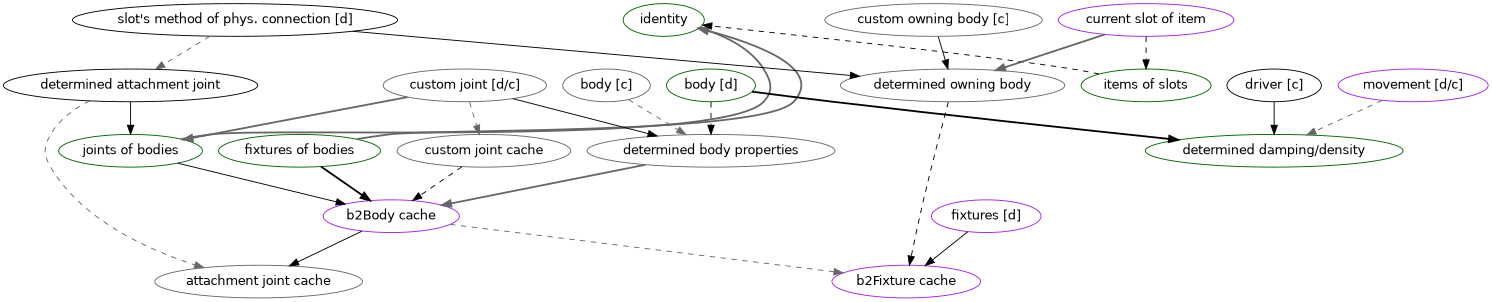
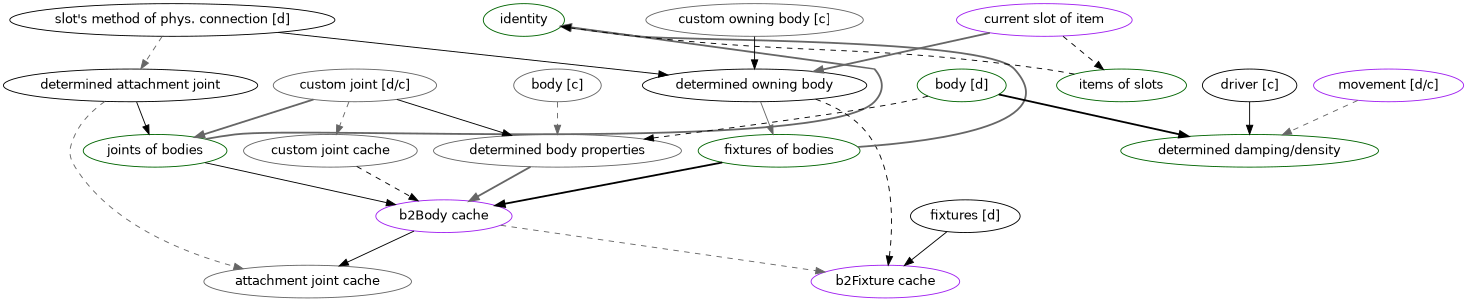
node "determined owning body": color gray40 -> black
edge "determined owning body" -> "fixtures of bodies": added
node "fixtures [d]": color purple -> black
